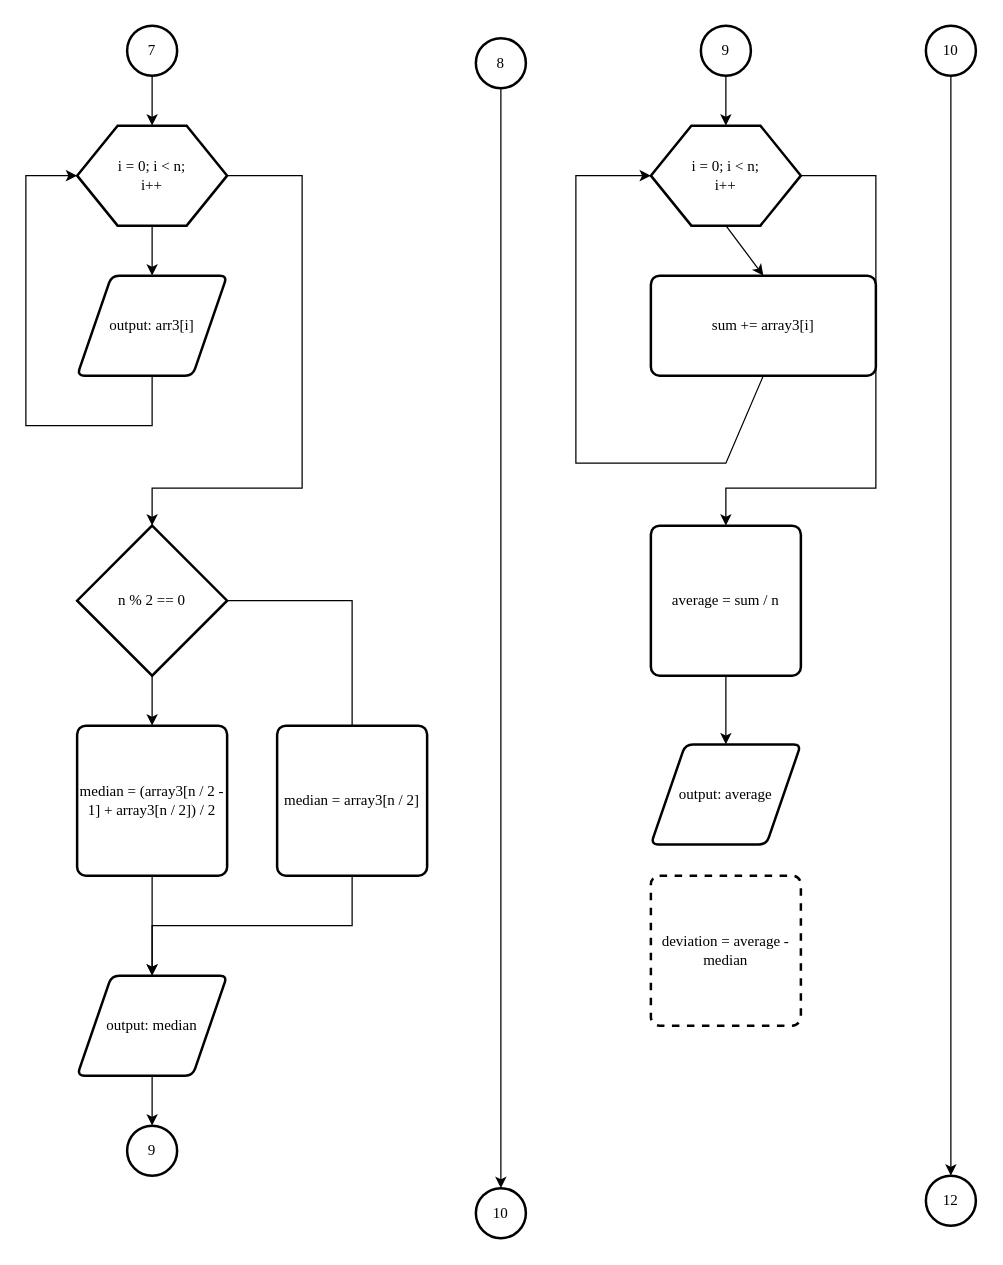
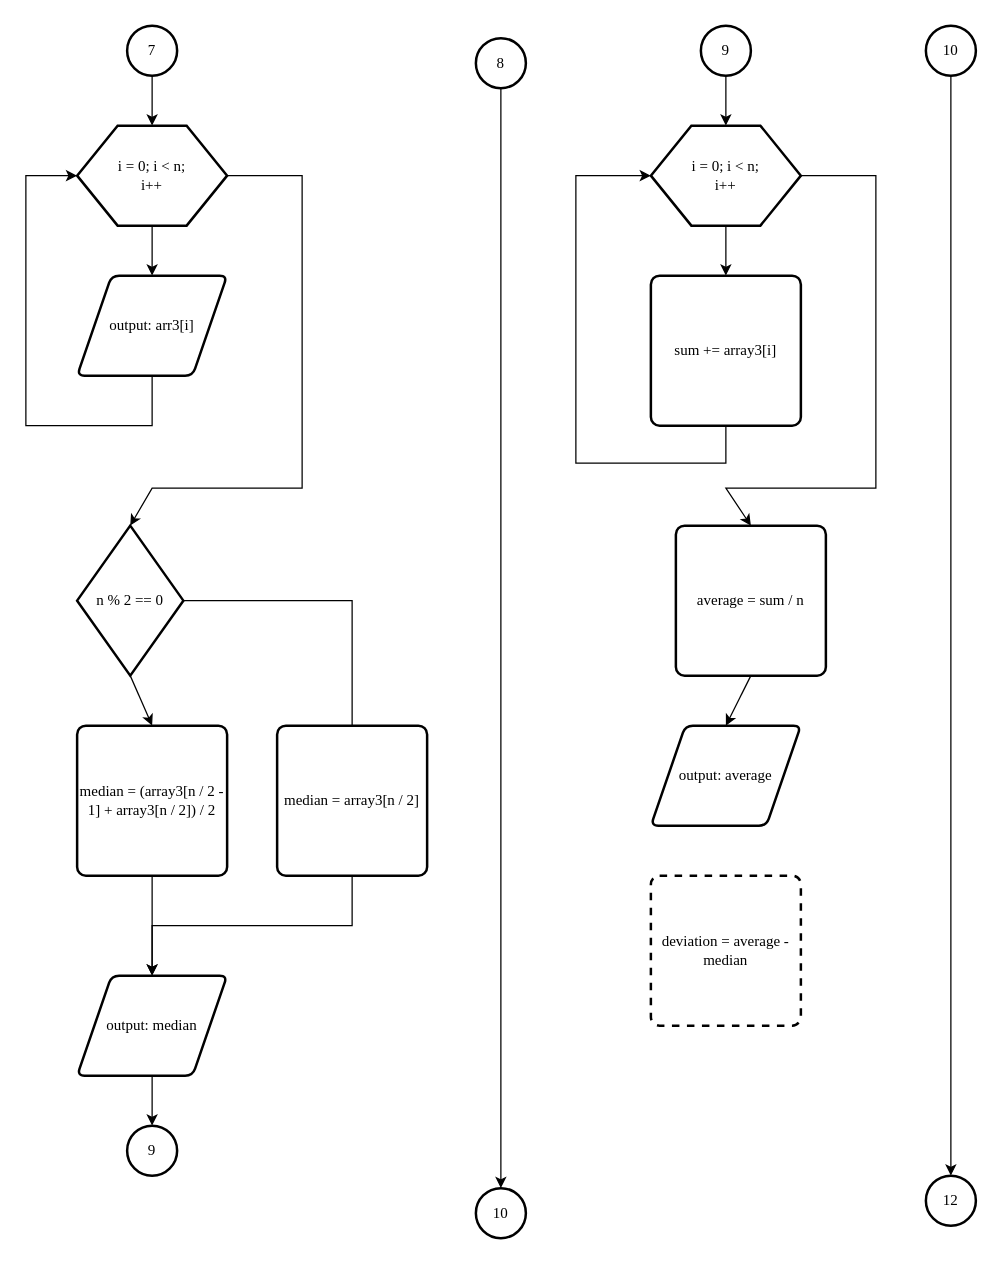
node "sum += array3[i]": size 225x100 -> 150x150
node "n % 2 == 0": size 150x150 -> 106x150
node "average = sum / n": moved (726, 601) -> (751, 601)
node "output: average": moved (726, 794) -> (726, 776)
